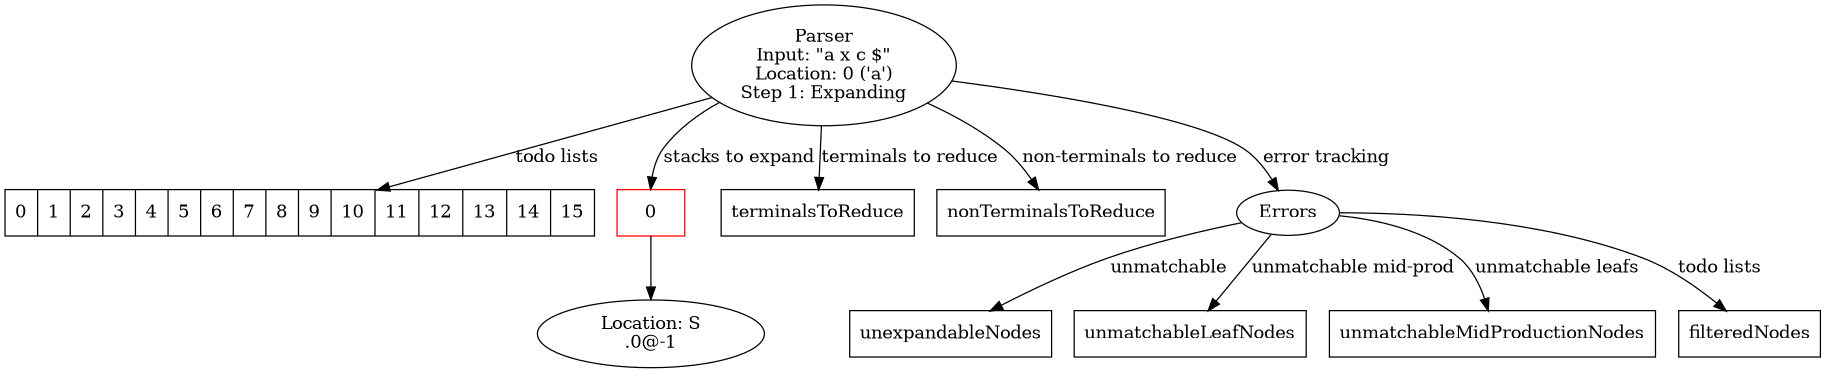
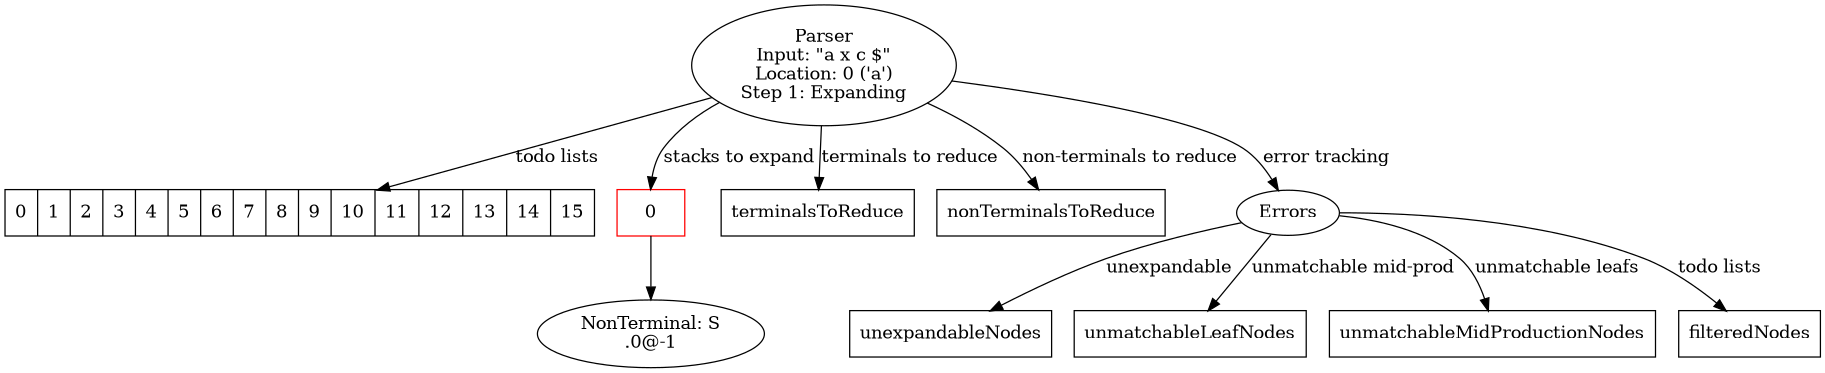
edge "Errors" -> "unexpandableNodes": label "unmatchable" -> "unexpandable"
node "Location: S .0@-1": label "Location: S .0@-1" -> "NonTerminal: S .0@-1"
